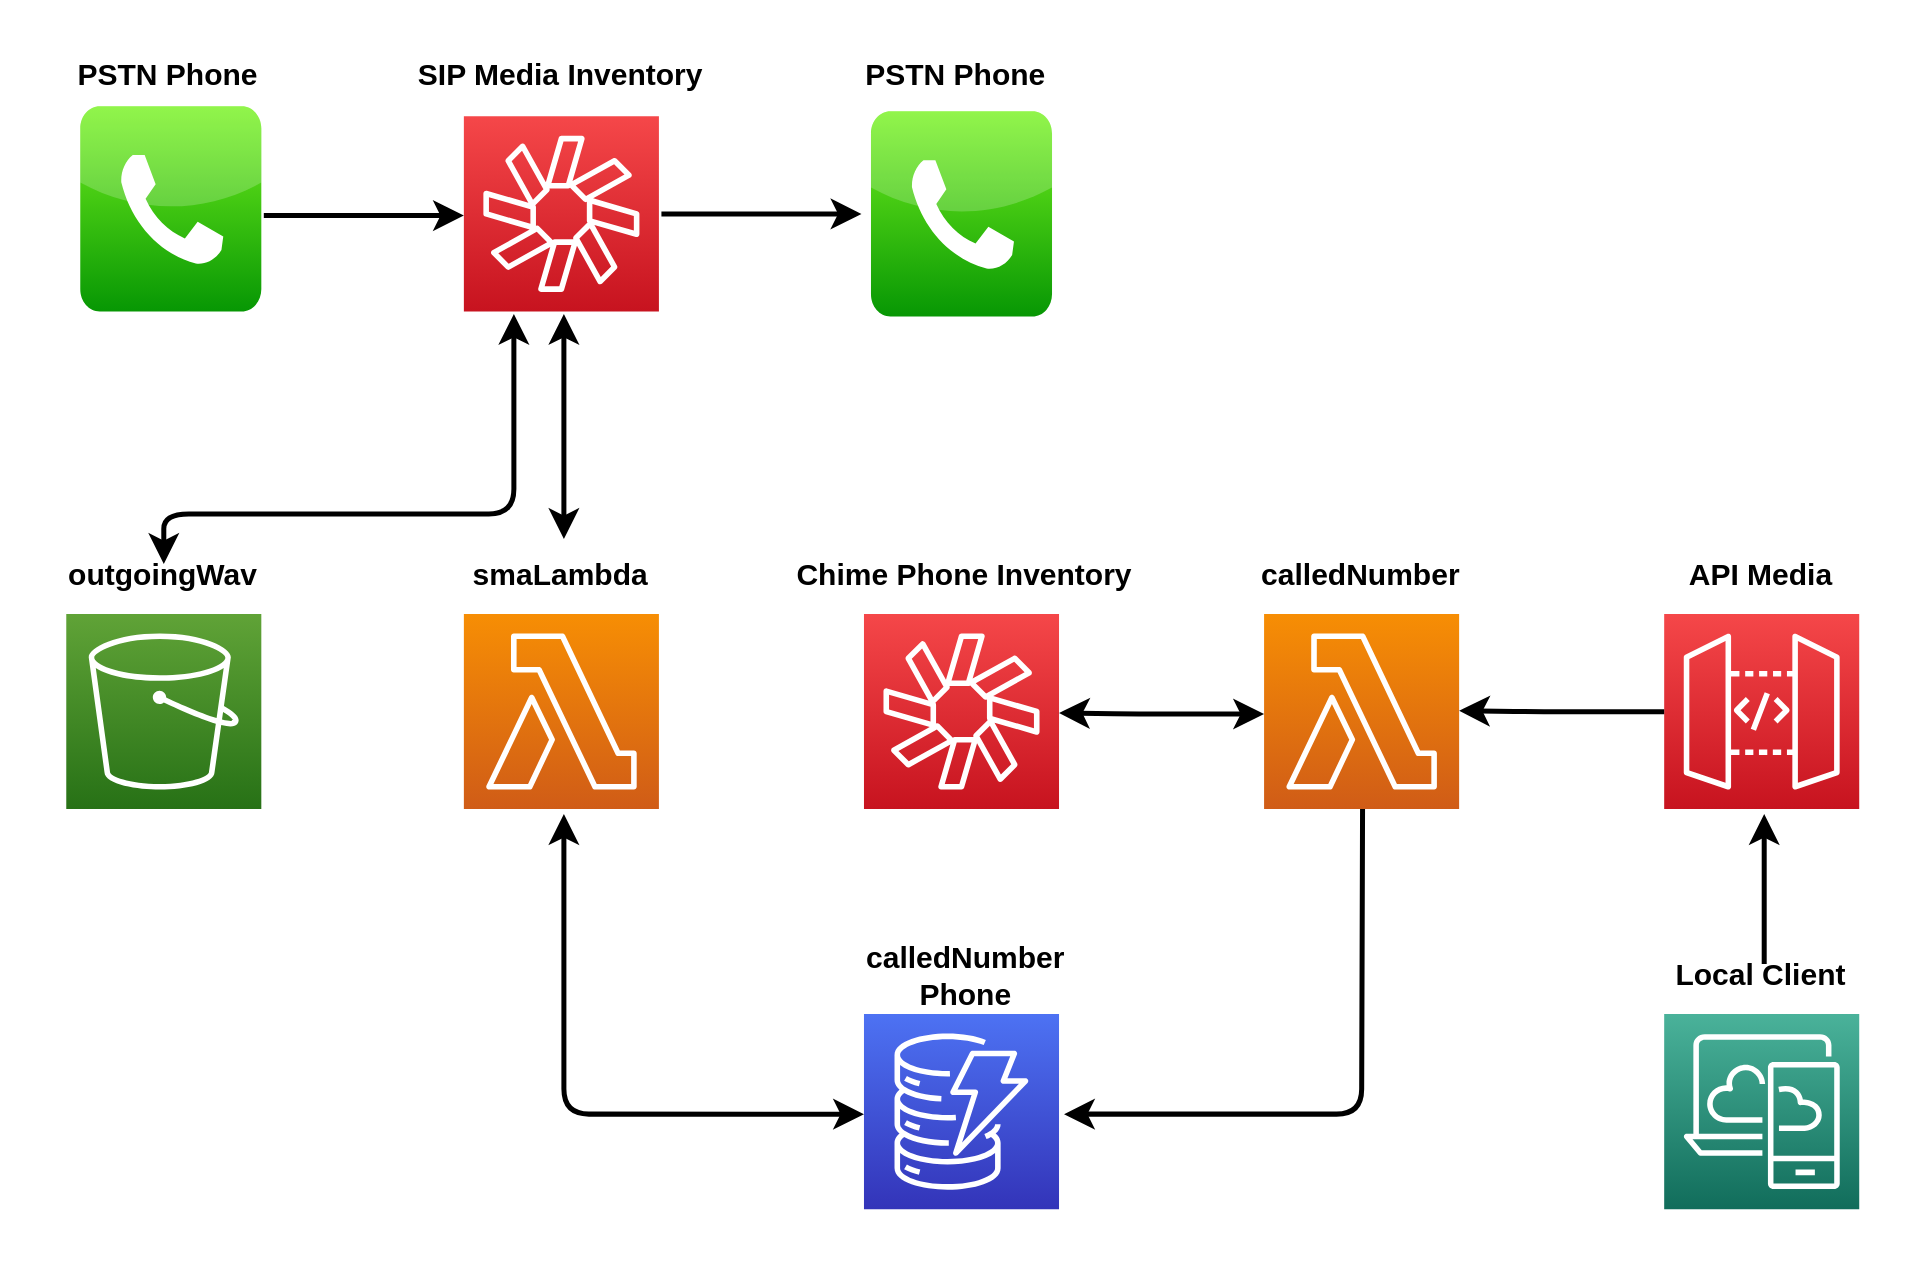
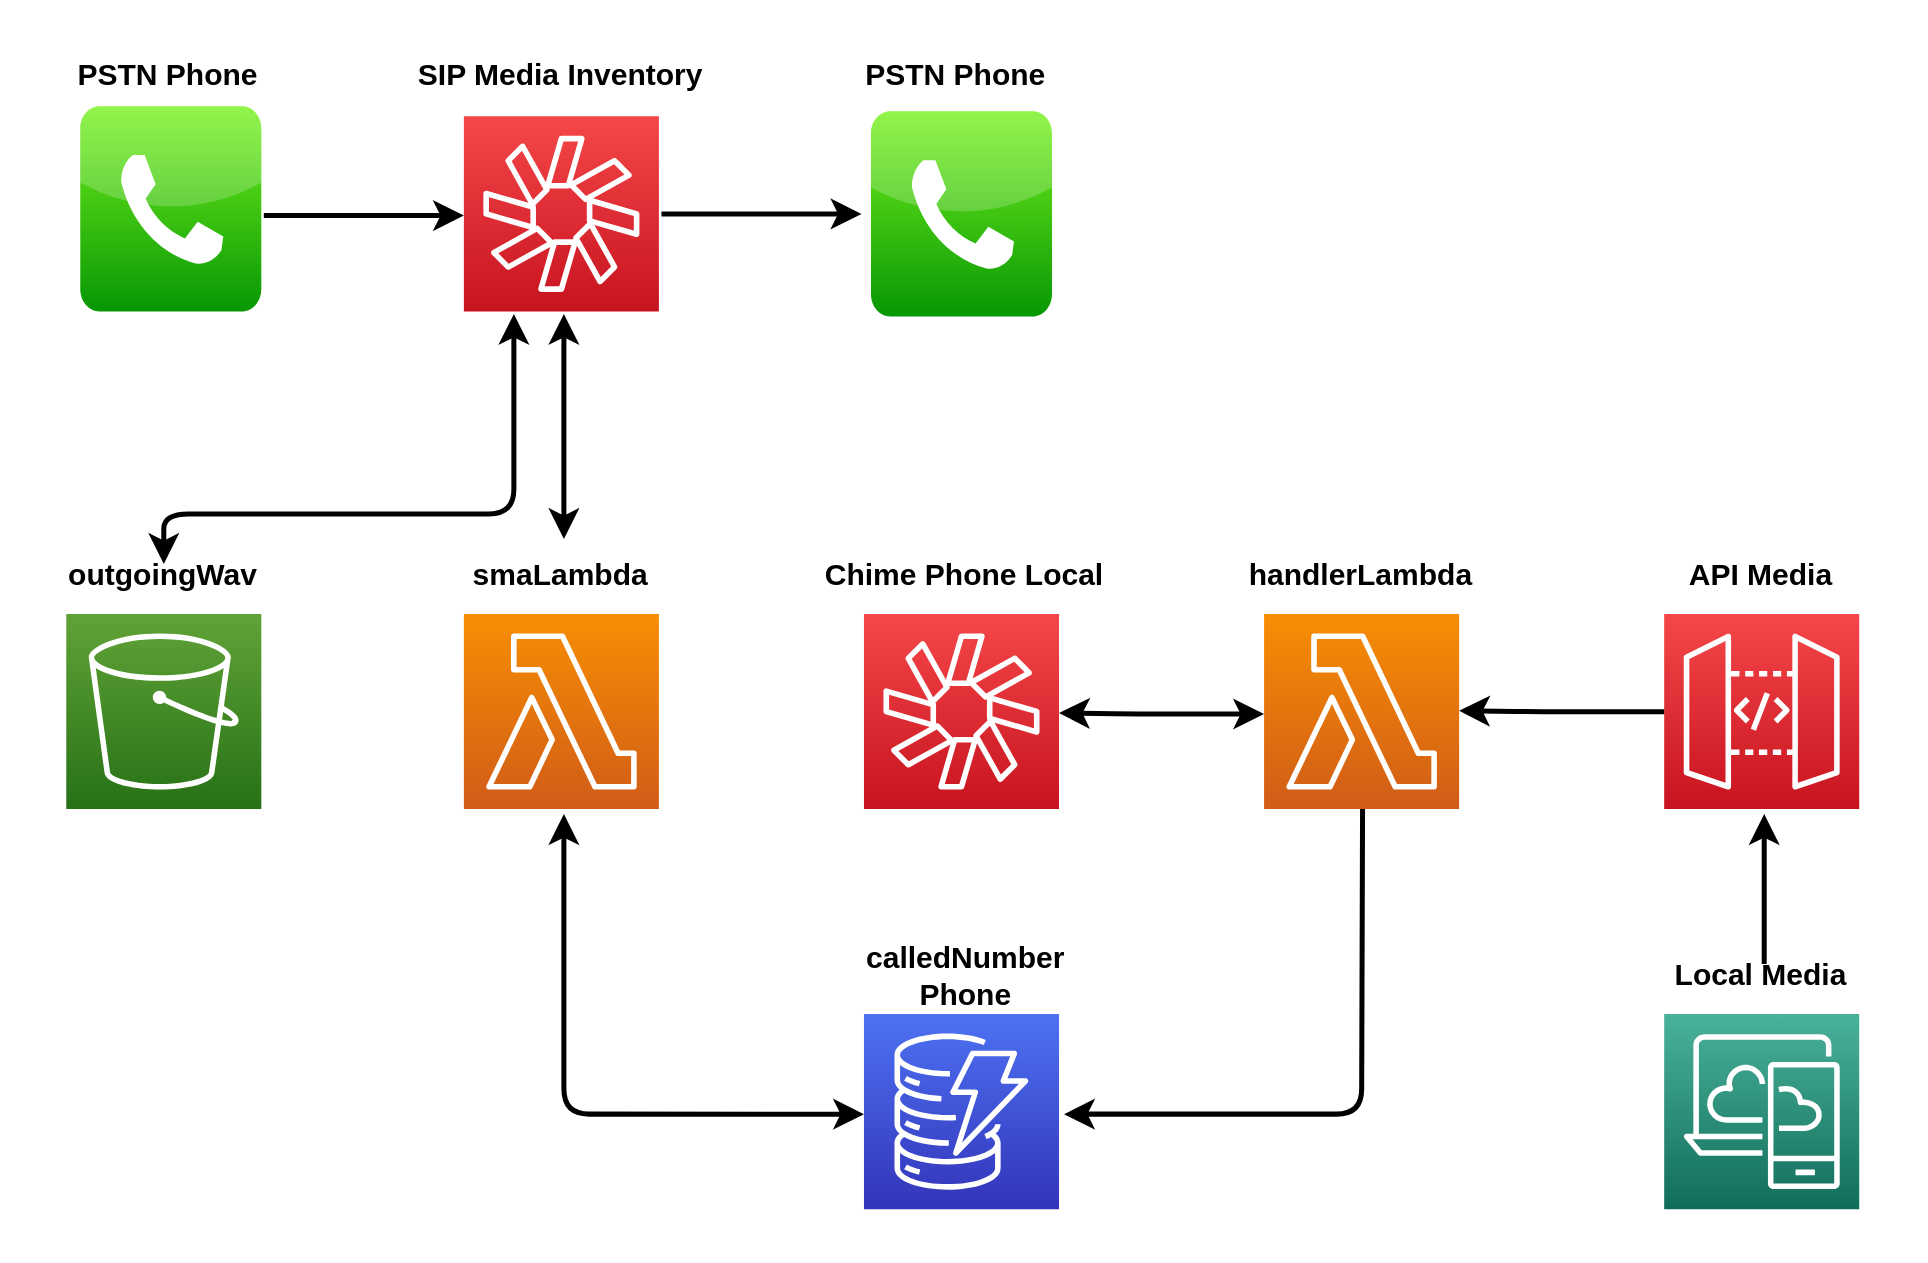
node "Chime Phone Inventory": label "Chime Phone Inventory" -> "Chime Phone Local"
node "calledNumber": label "calledNumber" -> "handlerLambda"
node "Local Client": label "Local Client" -> "Local Media"
